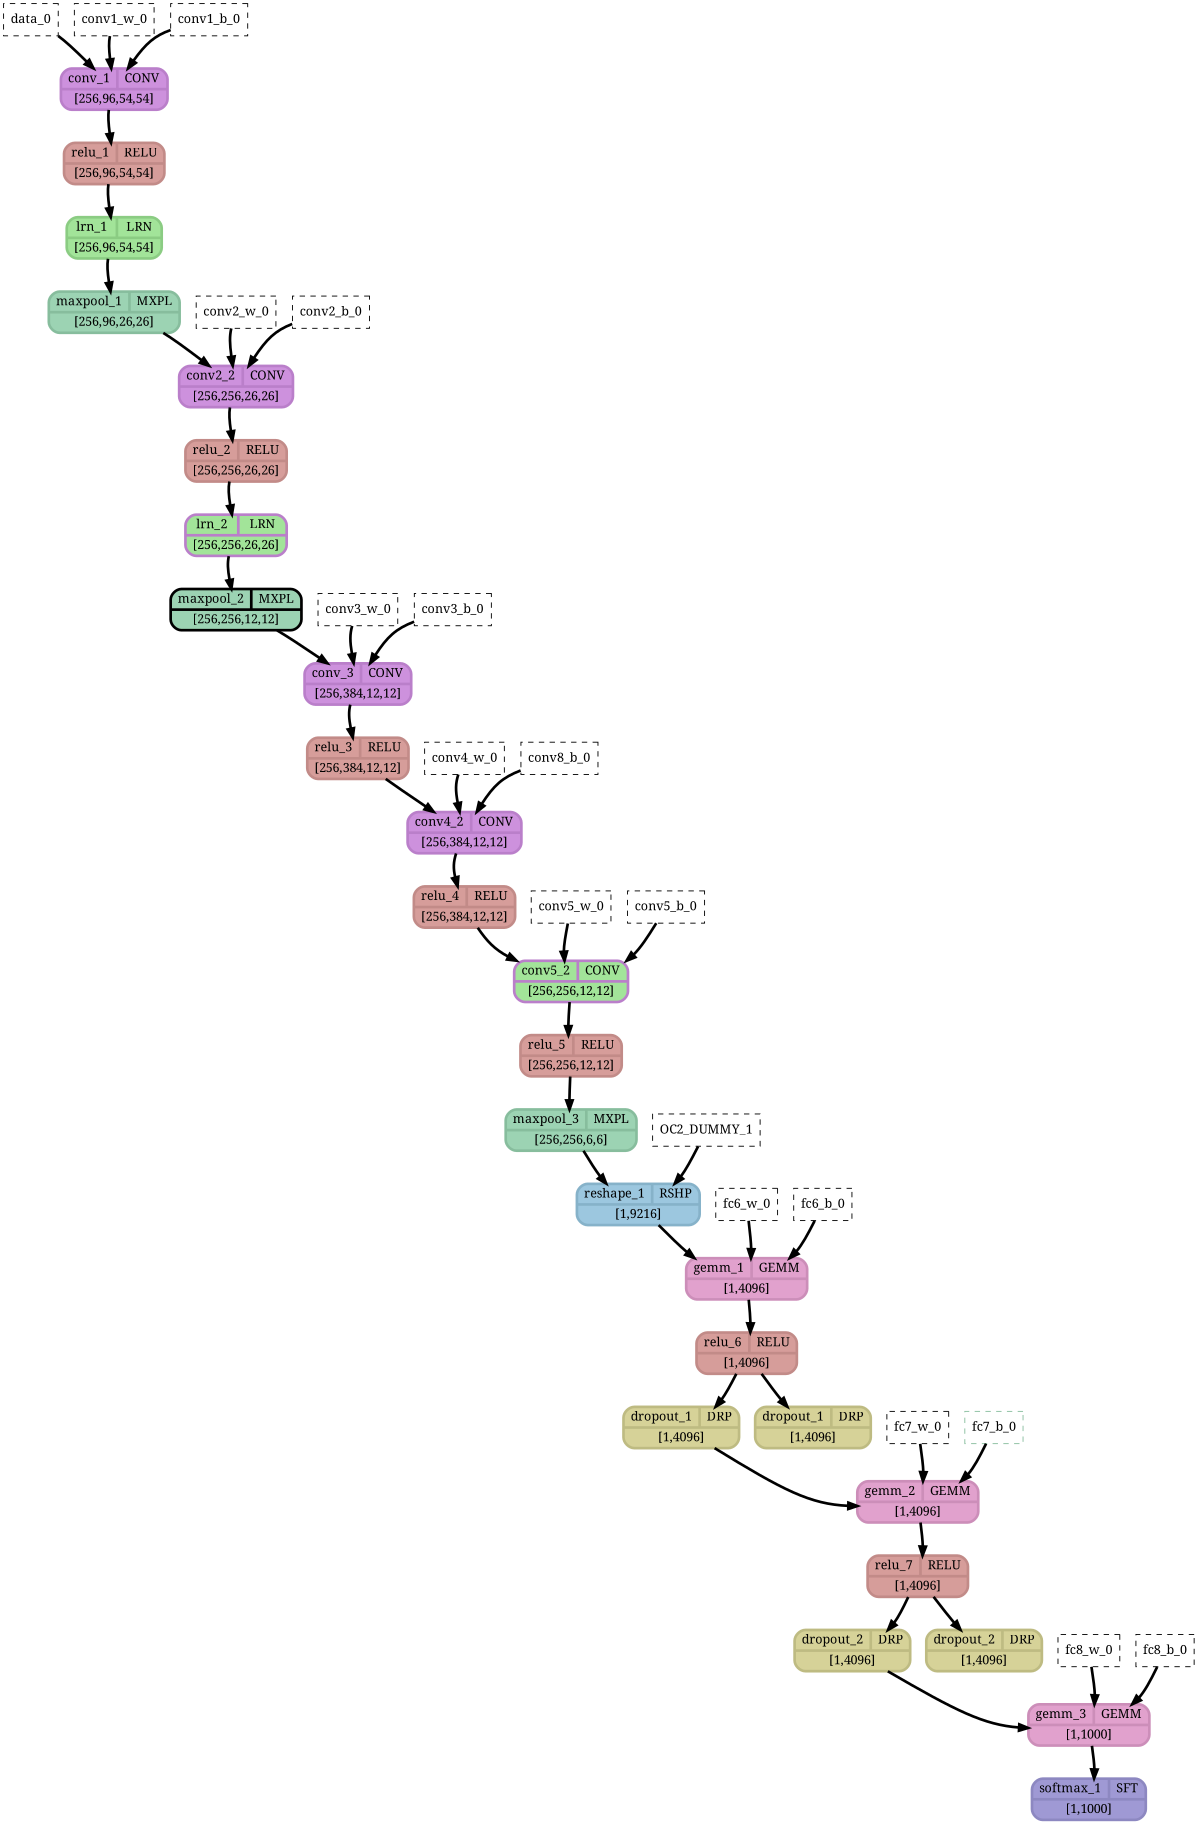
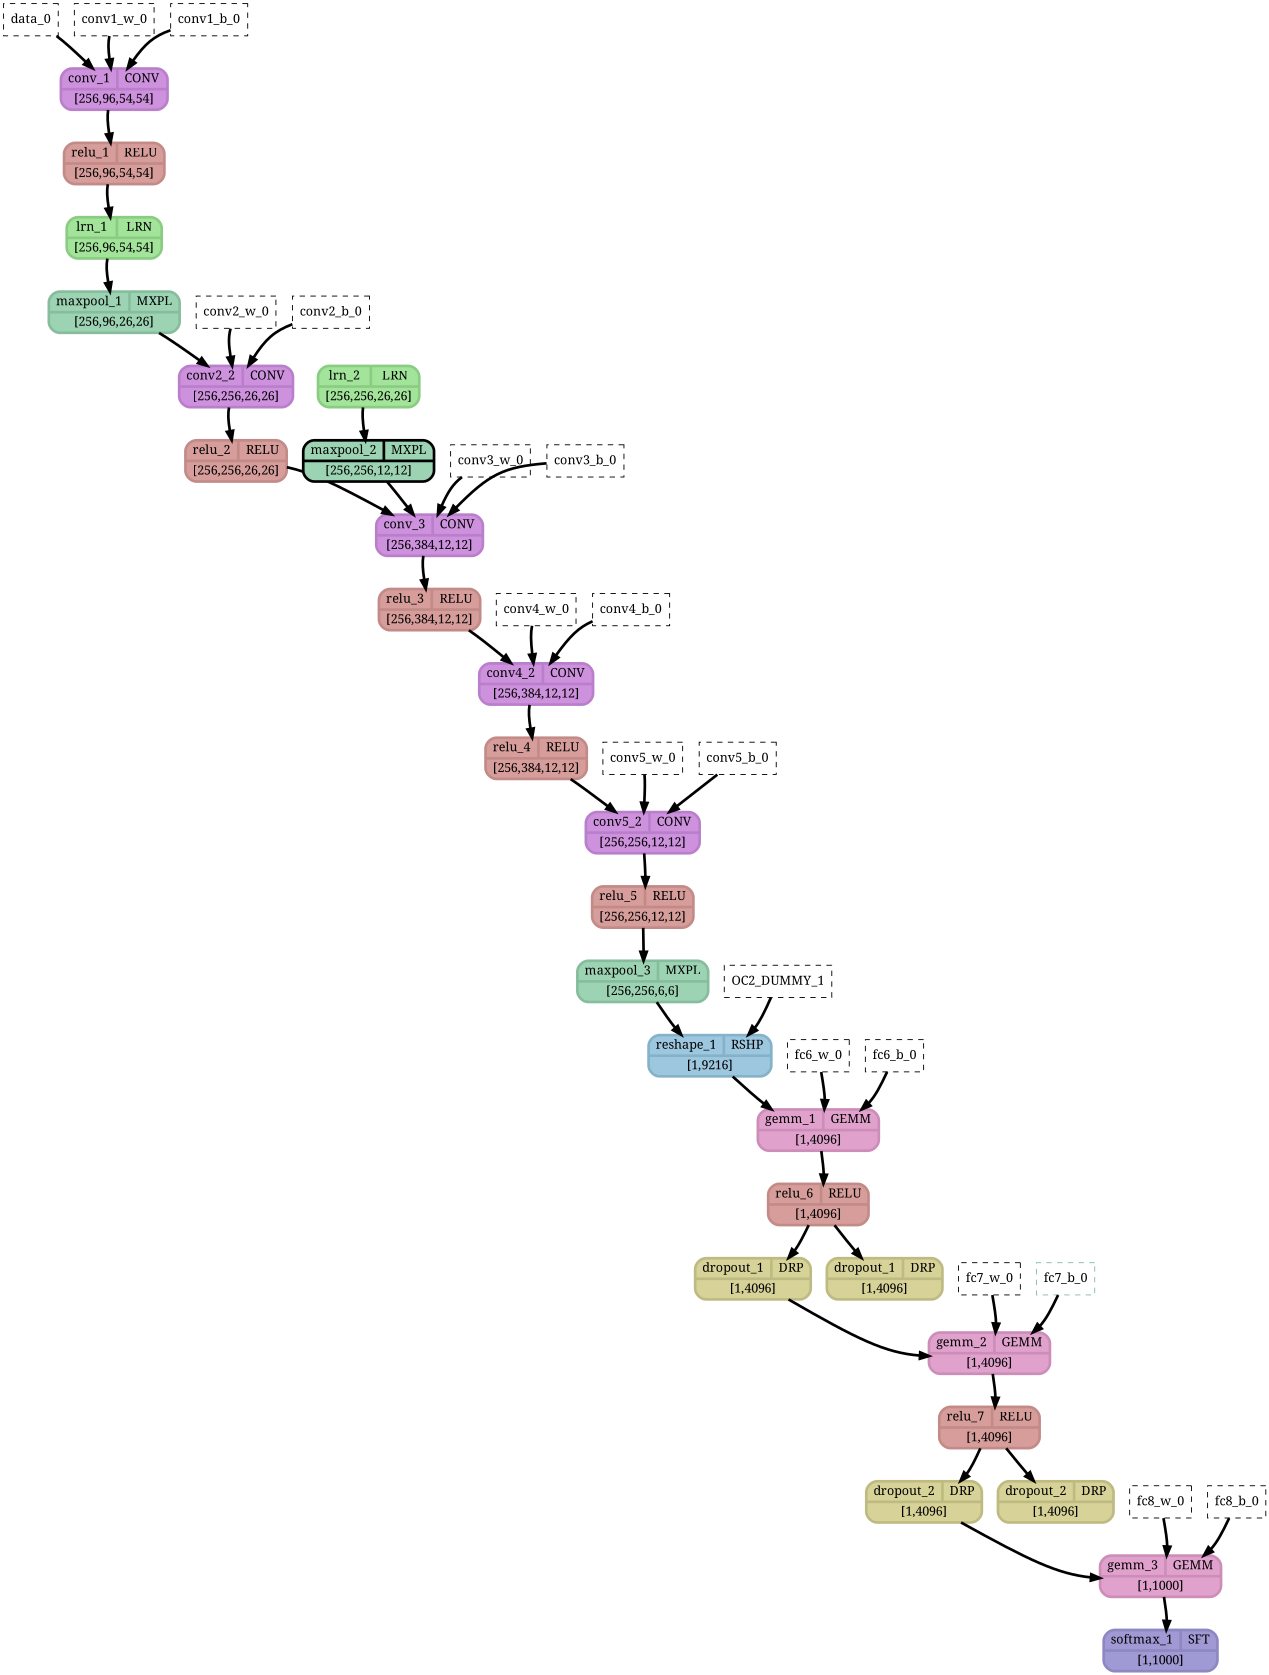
edge "relu_2" -> "lrn_2": now "relu_2" -> "conv_3"
node "lrn_2": color #ba7fca -> #8bcc83
node "conv8_b_0": label "conv8_b_0" -> "conv4_b_0"
node "conv5_2": fillcolor #a2e499 -> #cd91dd
